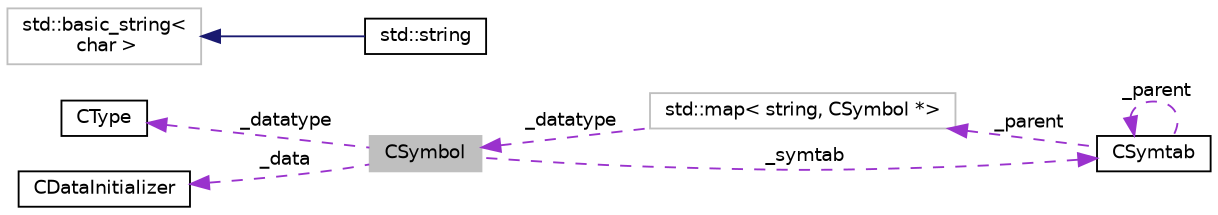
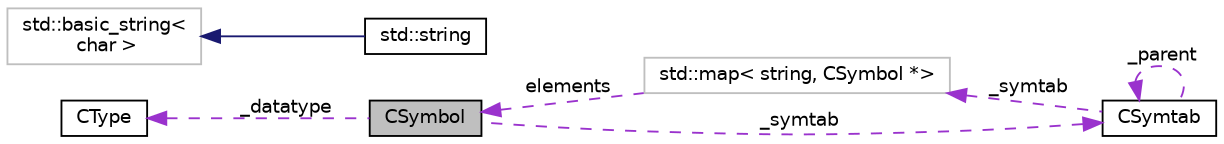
edge "std::map< string, CSymbol *>" -> "CSymbol": label " _datatype" -> " elements"
edge "CSymtab" -> "std::map< string, CSymbol *>": label " _parent" -> " _symtab"
node "CSymbol": color grey75 -> black
node "CDataInitializer": removed
